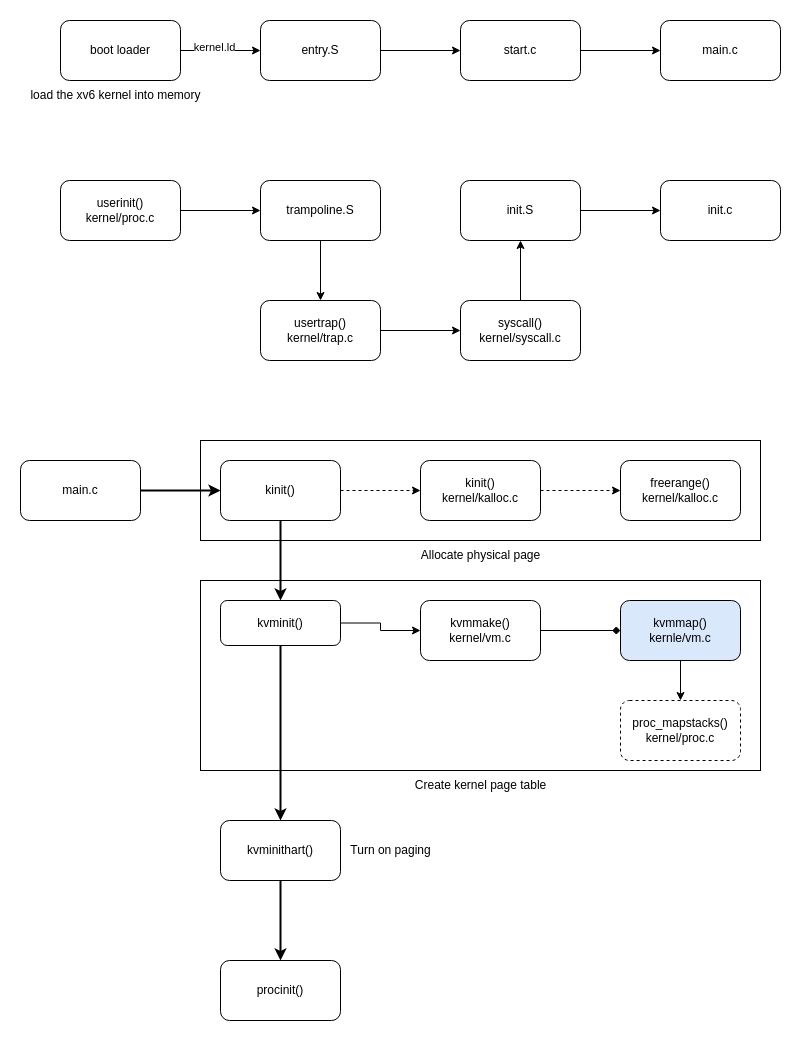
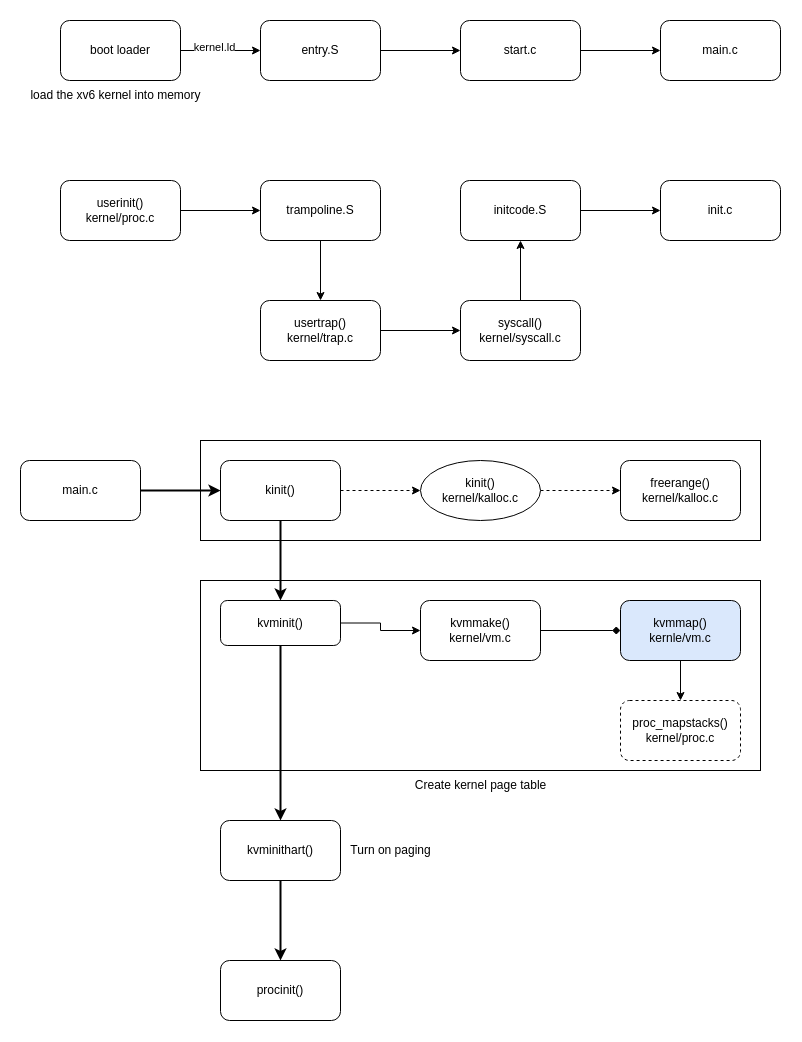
node "init.S": label "init.S" -> "initcode.S"
node "kinit() kernel/kalloc.c": shape rounded rectangle -> ellipse
node "Allocate physical page": removed
